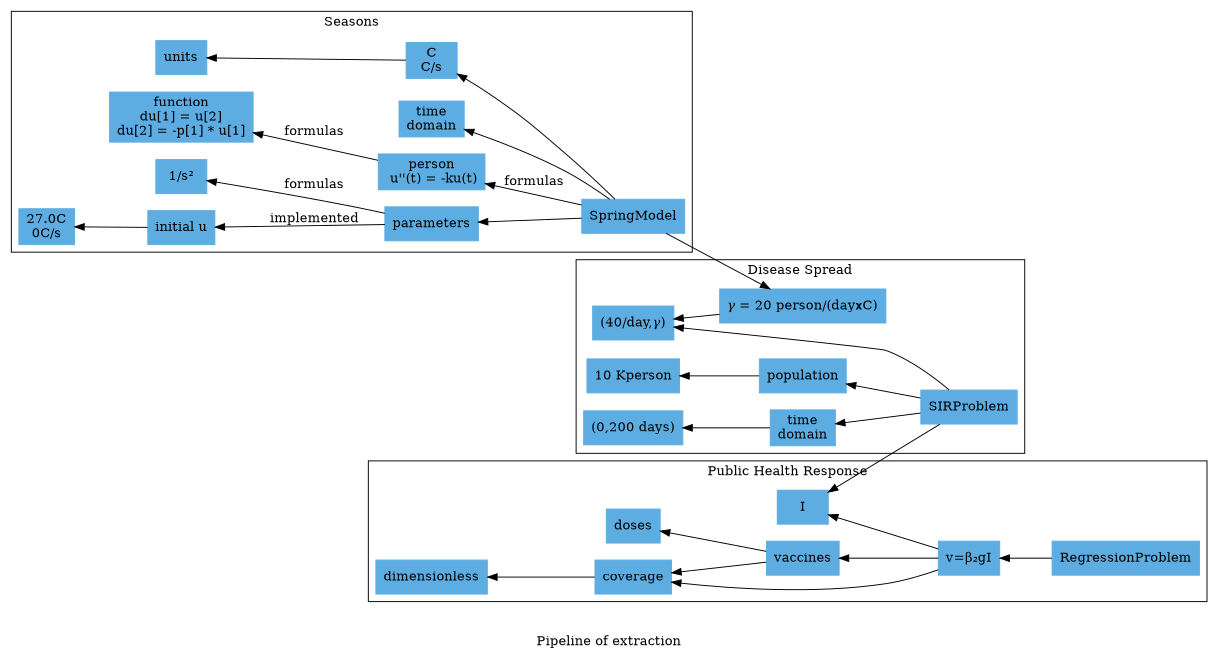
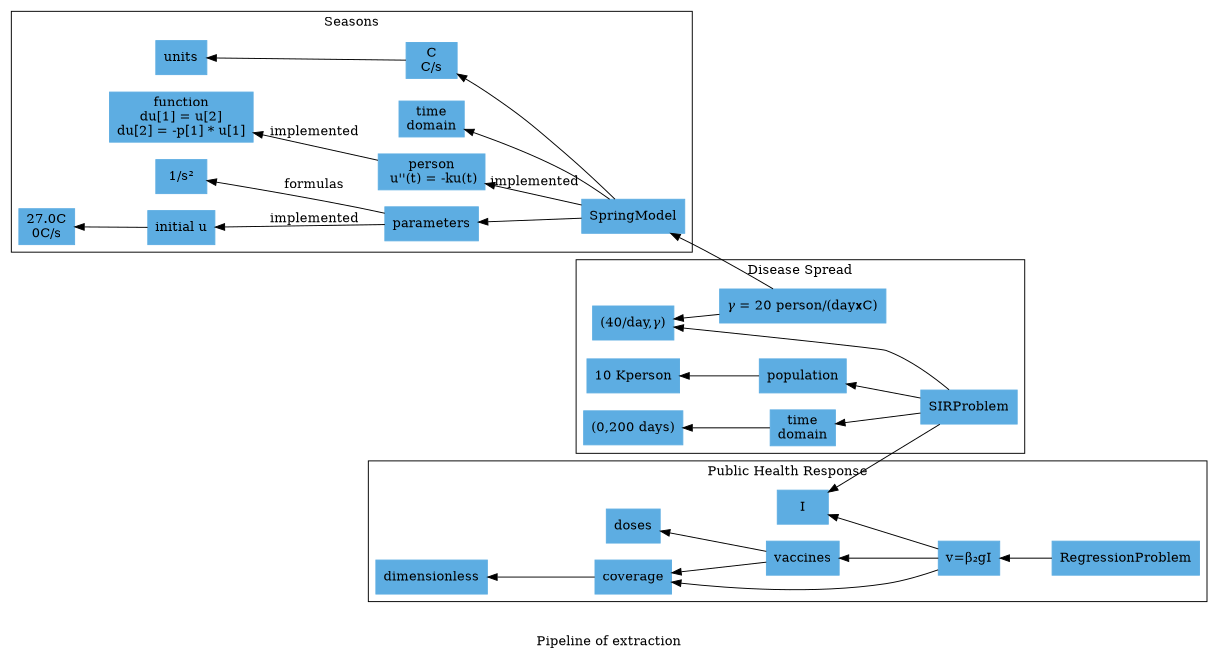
edge "person u''(t) = -ku(t)" -> "function du[1] = u[2] du[2] = -p[1] * u[1]": label "formulas" -> "implemented"
edge "SpringModel" -> "person u''(t) = -ku(t)": label "formulas" -> "implemented"
edge "SpringModel" -> "𝛾 = 20 person/(day𝘅C)": reversed
